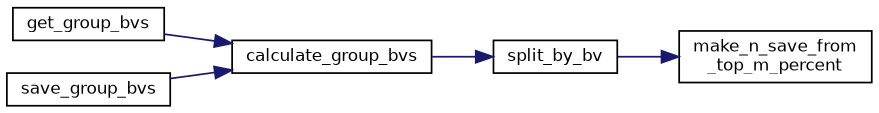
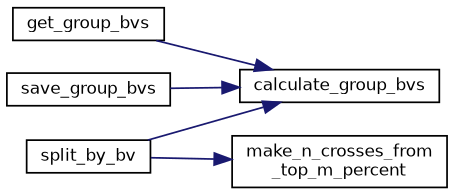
edge "calculate_group_bvs" -> "split_by_bv": reversed
node "make_n_save_from _top_m_percent": label "make_n_save_from _top_m_percent" -> "make_n_crosses_from _top_m_percent"
